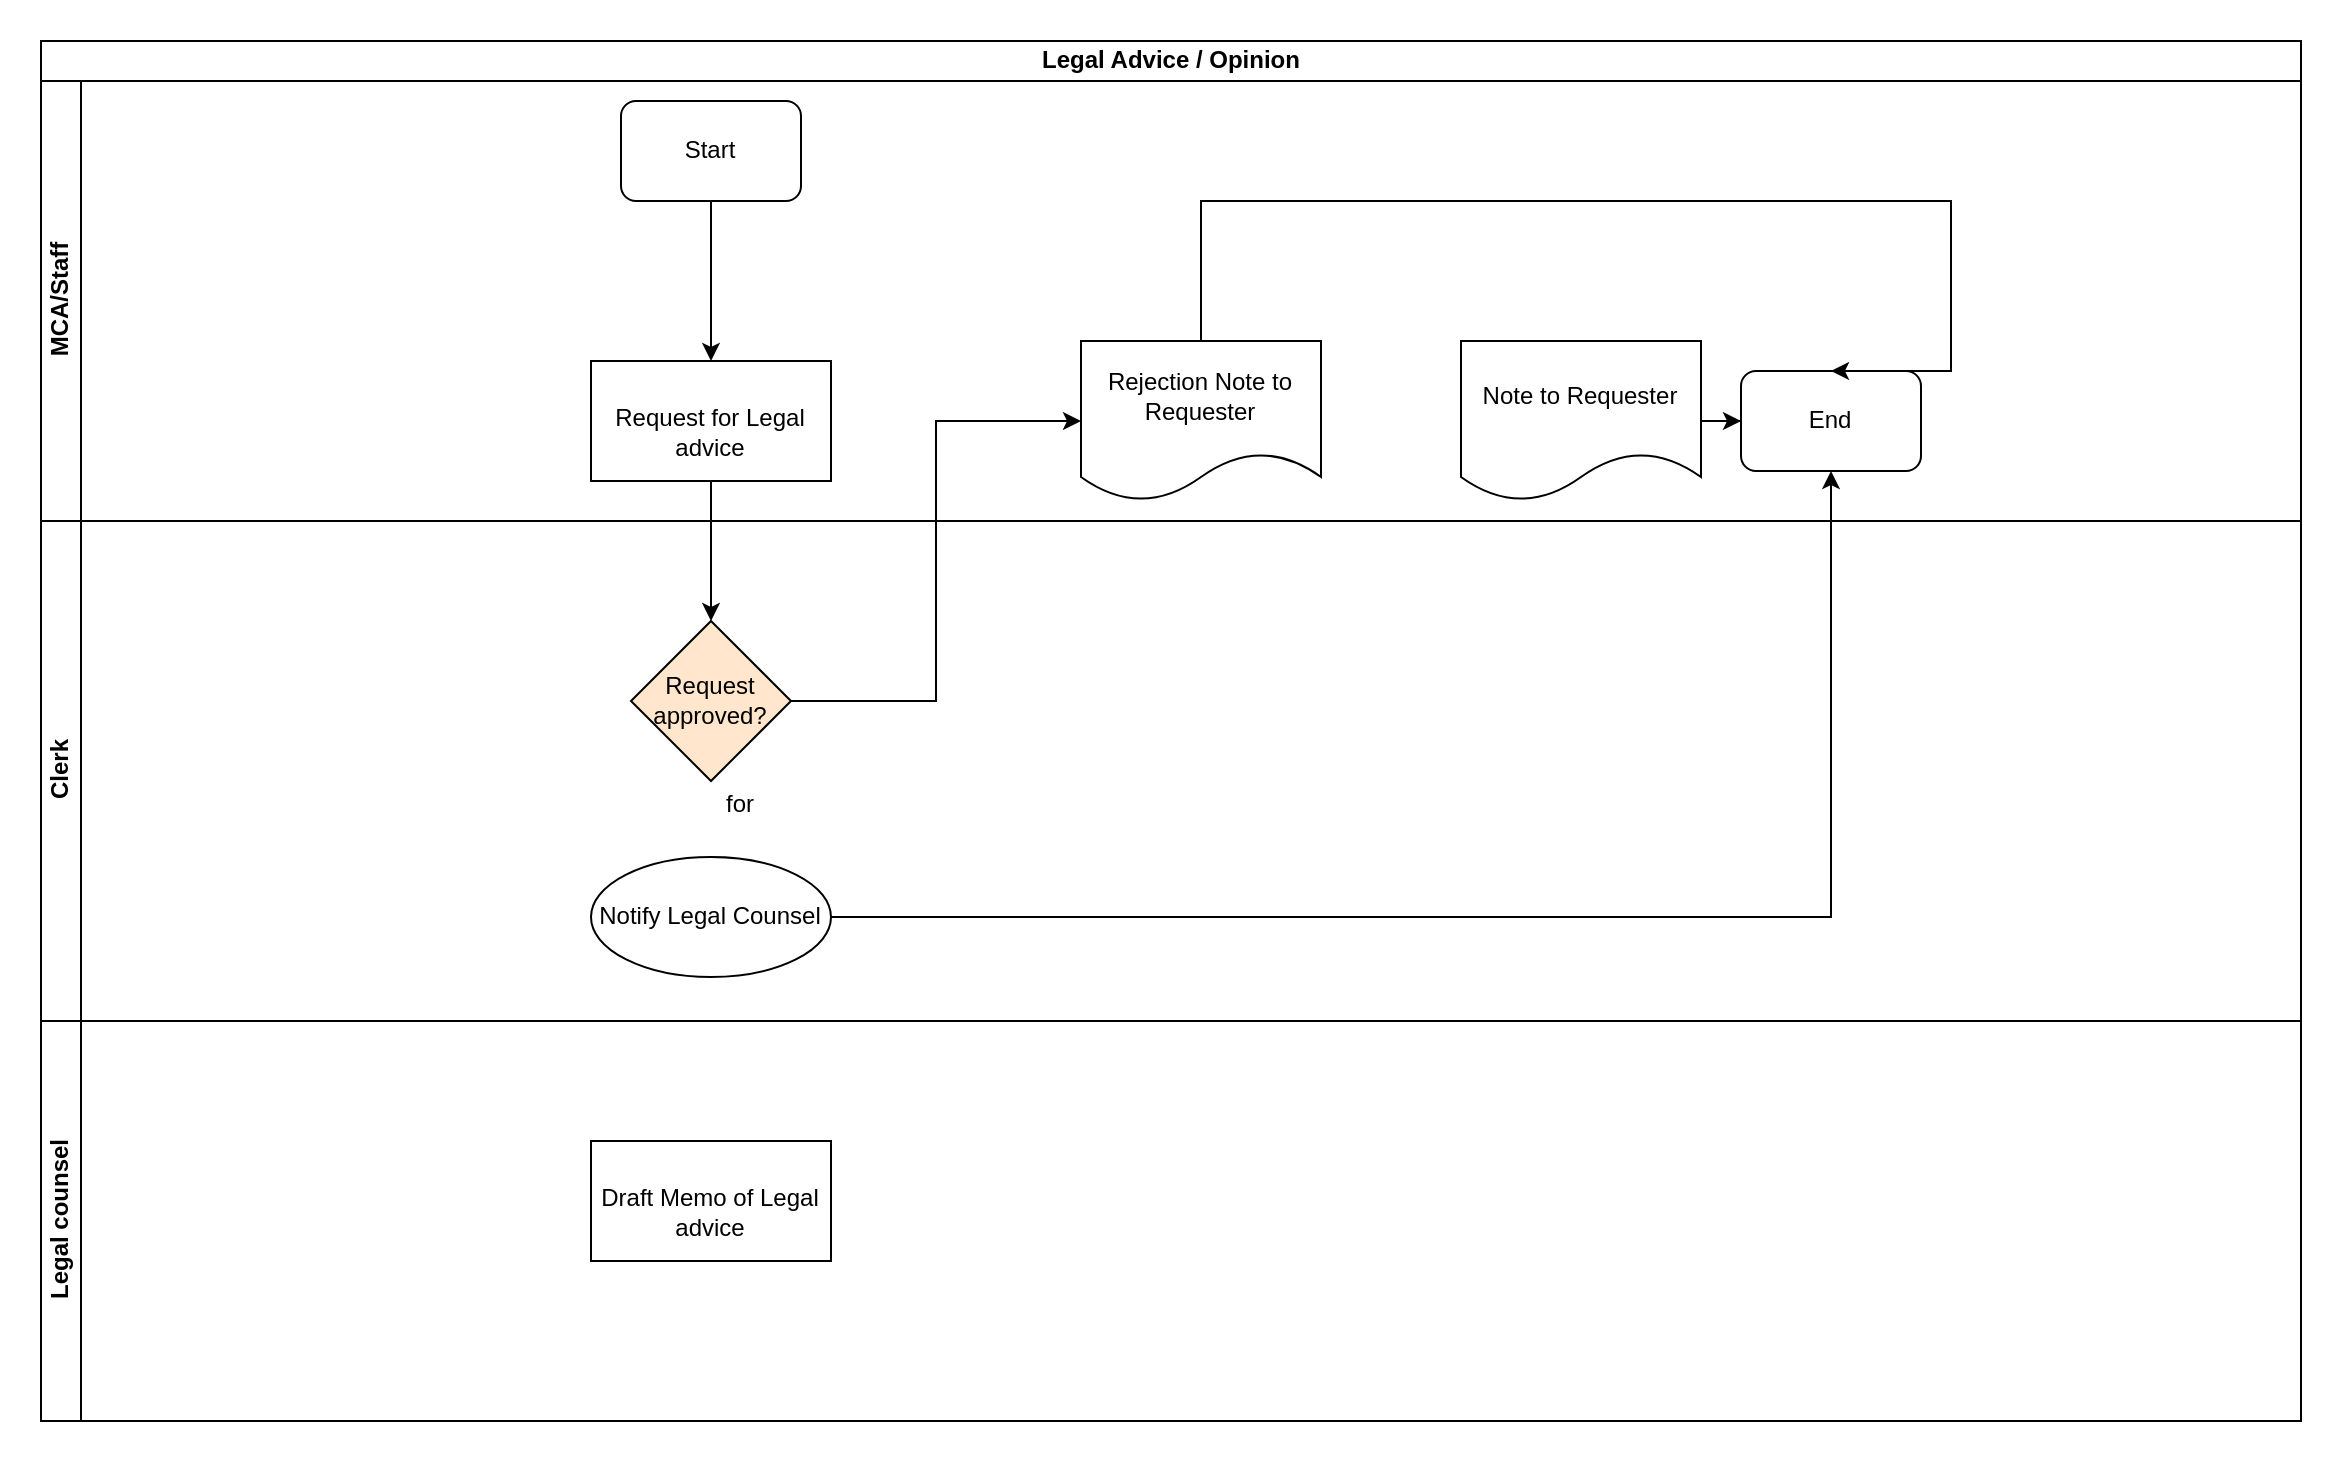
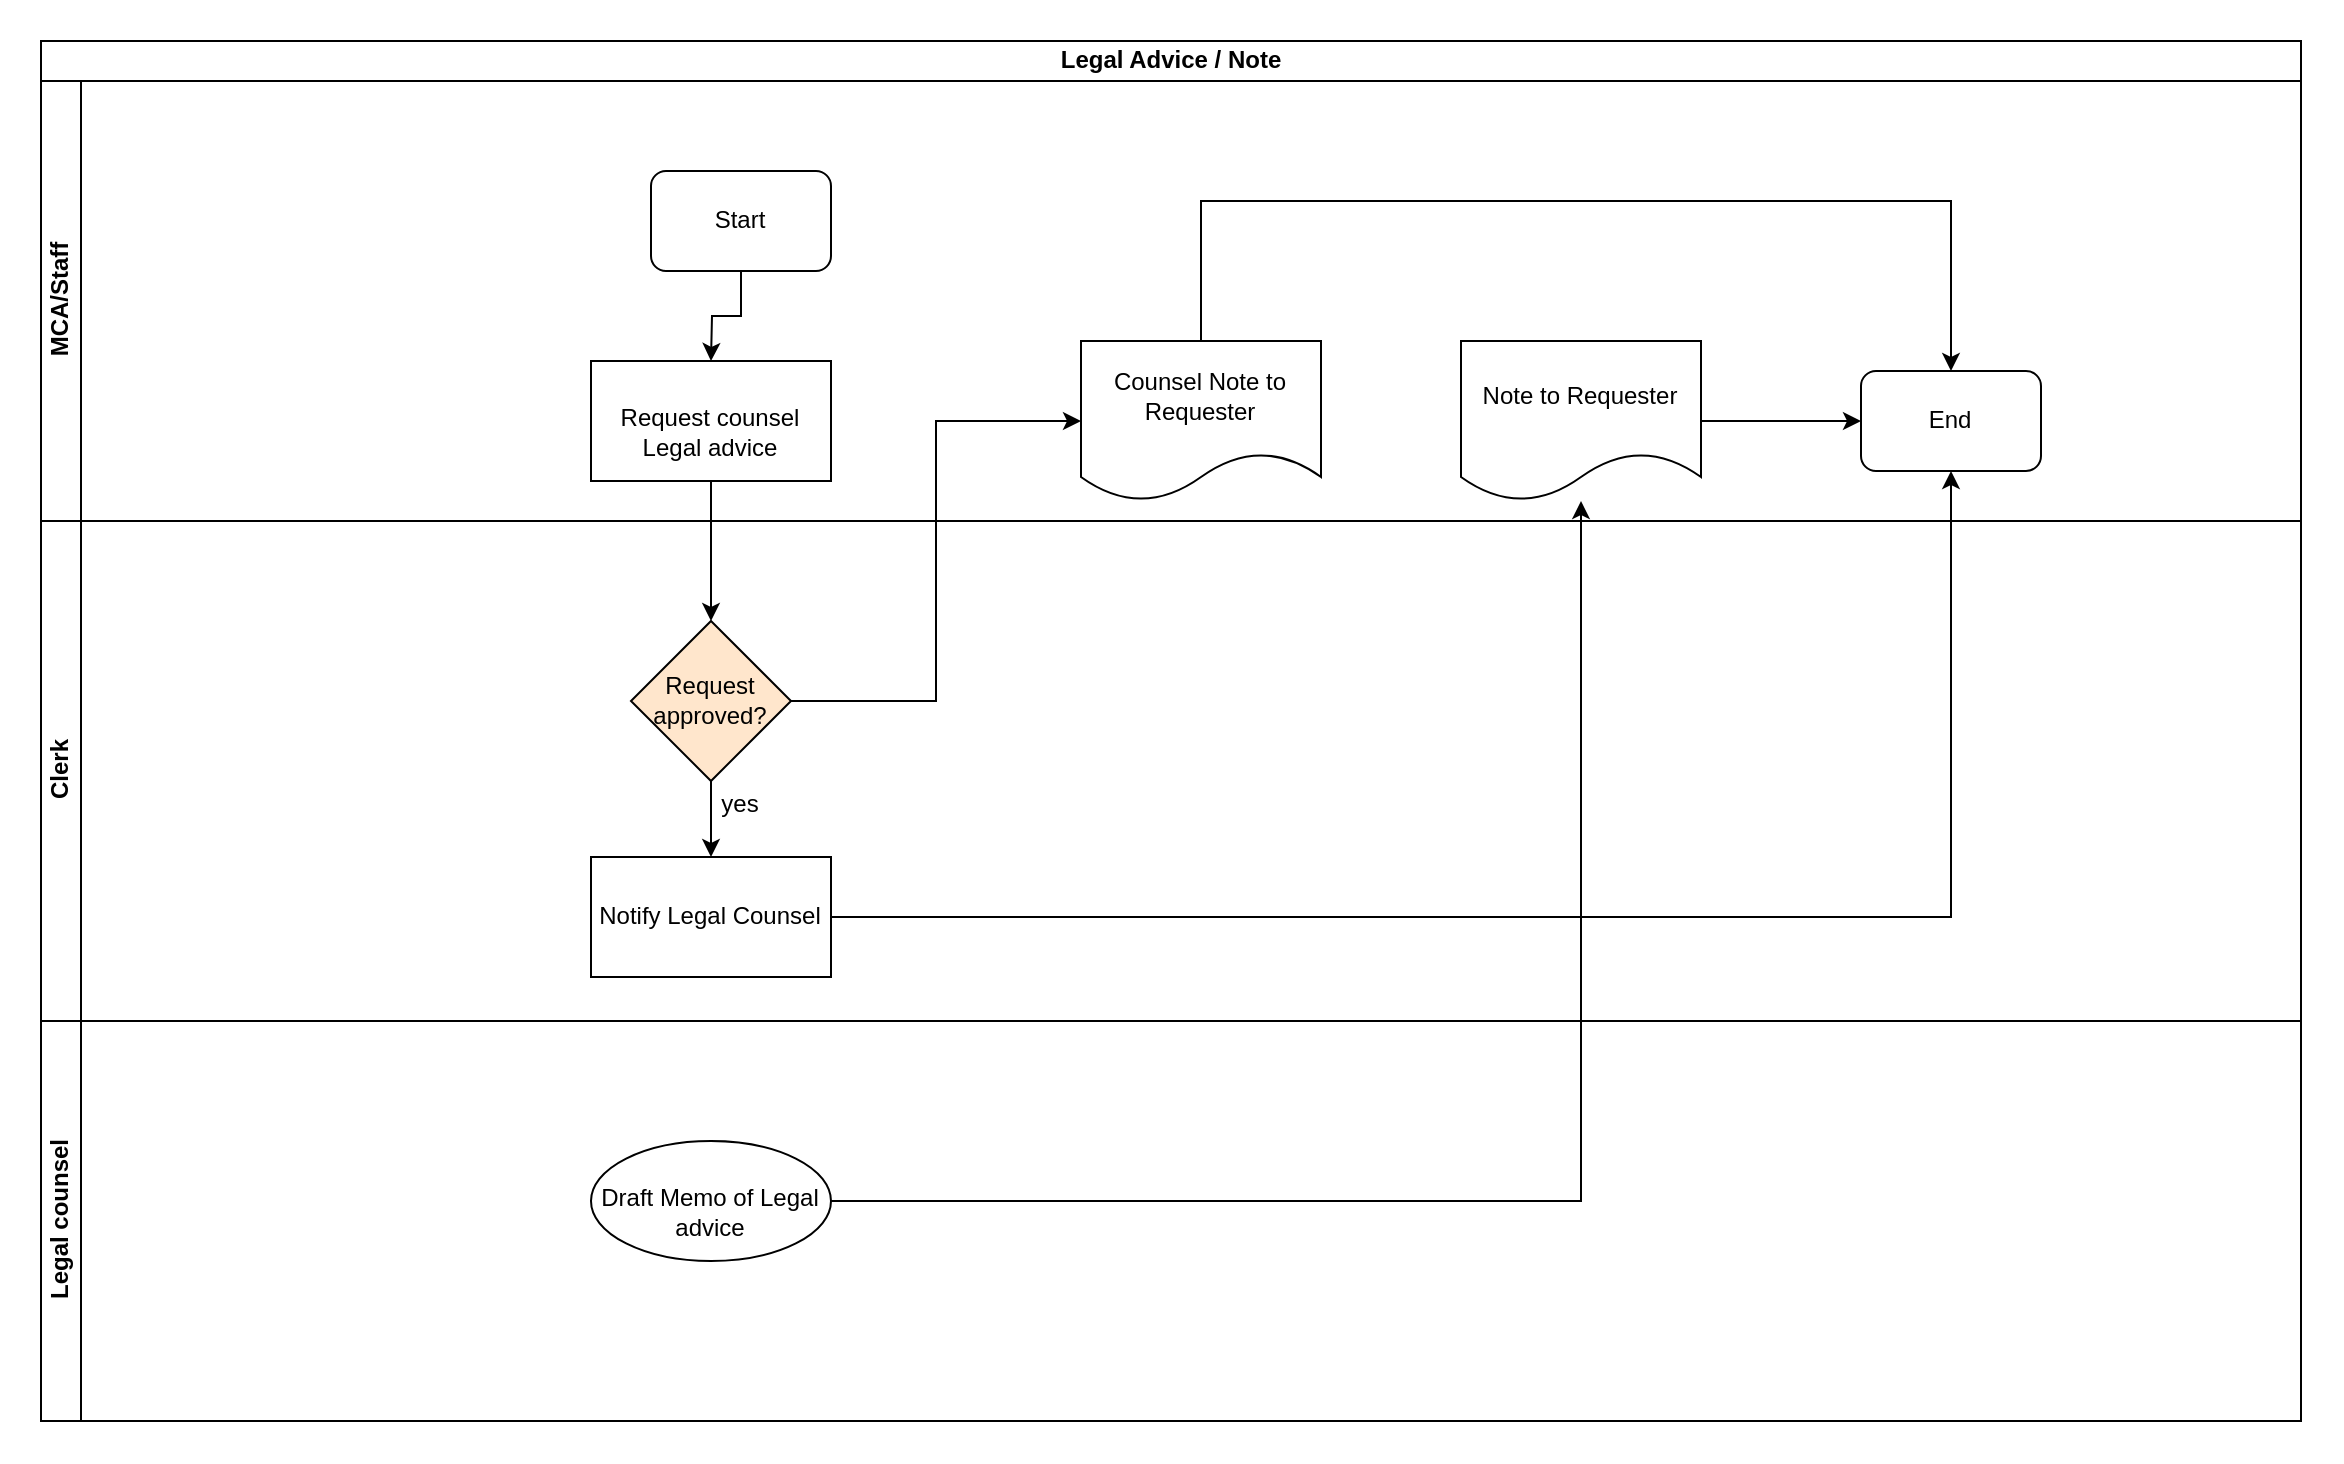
node "Legal Advice / Opinion": label "Legal Advice / Opinion" -> "Legal Advice / Note"
node "Start": moved (711, 151) -> (741, 221)
node "Rejection Note to Requester": label "Rejection Note to Requester" -> "Counsel Note to Requester"
node "Request for Legal advice": label "Request for Legal advice" -> "Request counsel Legal advice"
node "End": moved (1831, 421) -> (1951, 421)
node "for": label "for" -> "yes"
edge "Request approved?" -> "Notify Legal Counsel": added
node "Notify Legal Counsel": shape ellipse -> rectangle
node "Draft Memo of Legal advice": shape rectangle -> ellipse
edge "Draft Memo of Legal advice" -> "Note to Requester": added
